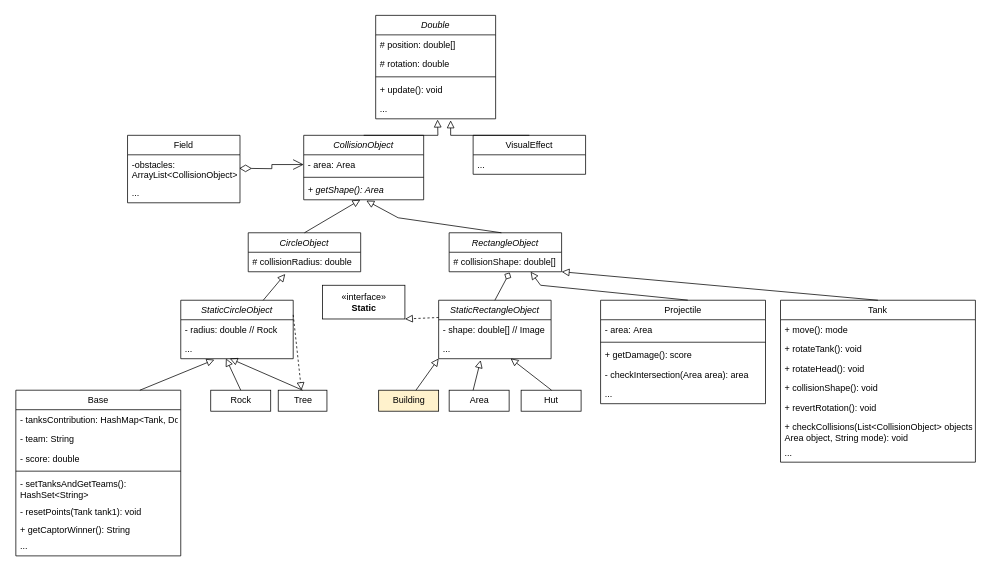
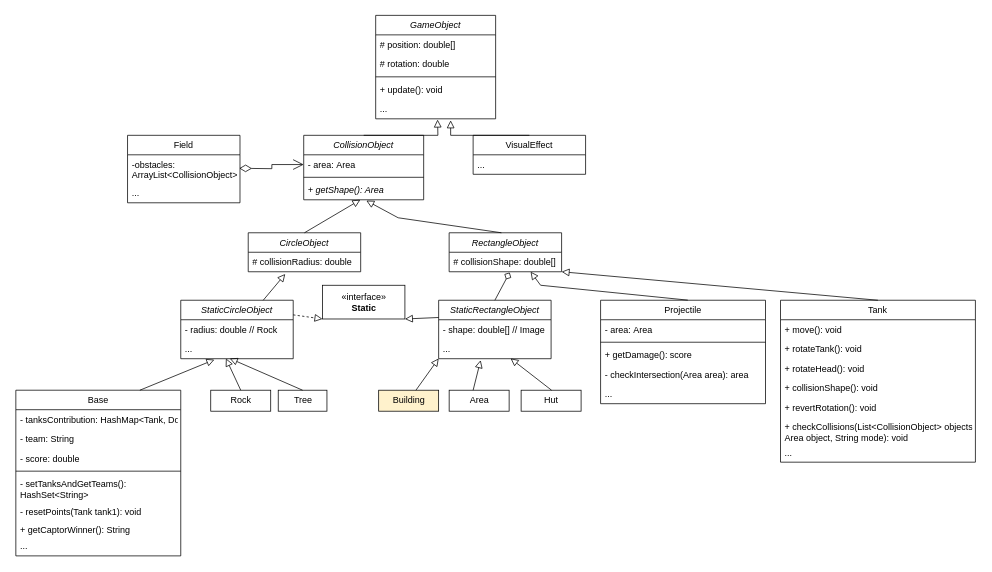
node "Double": label "Double" -> "GameObject"
edge "- shape: double[] // Image" -> "«interface» Static": style dashed -> solid
node "+ move(): mode": label "+ move(): mode" -> "+ move(): void"
edge "StaticCircleObject" -> "Tree": now "StaticCircleObject" -> "«interface» Static"
